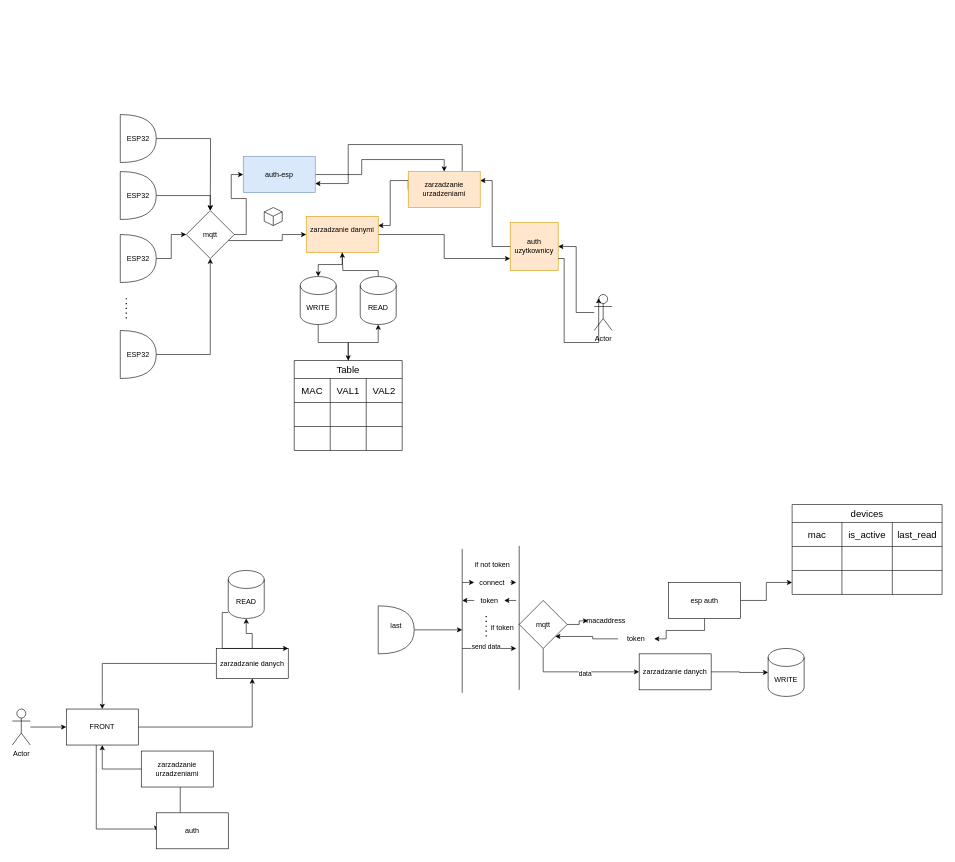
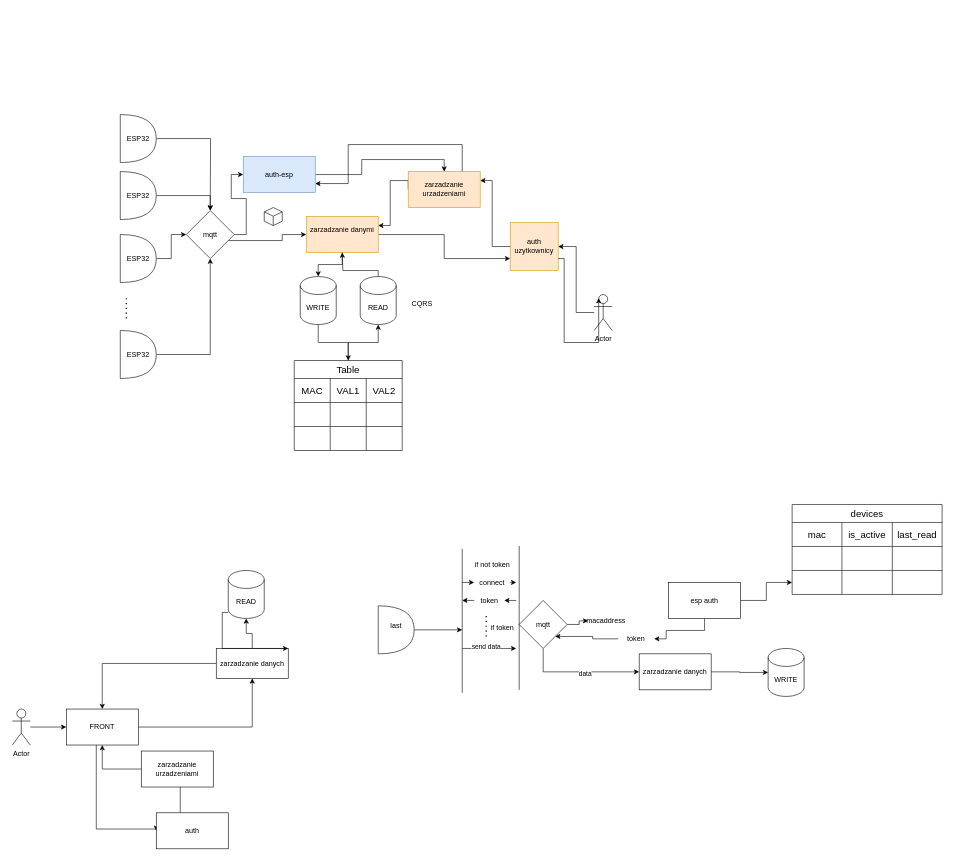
node "CQRS": added
